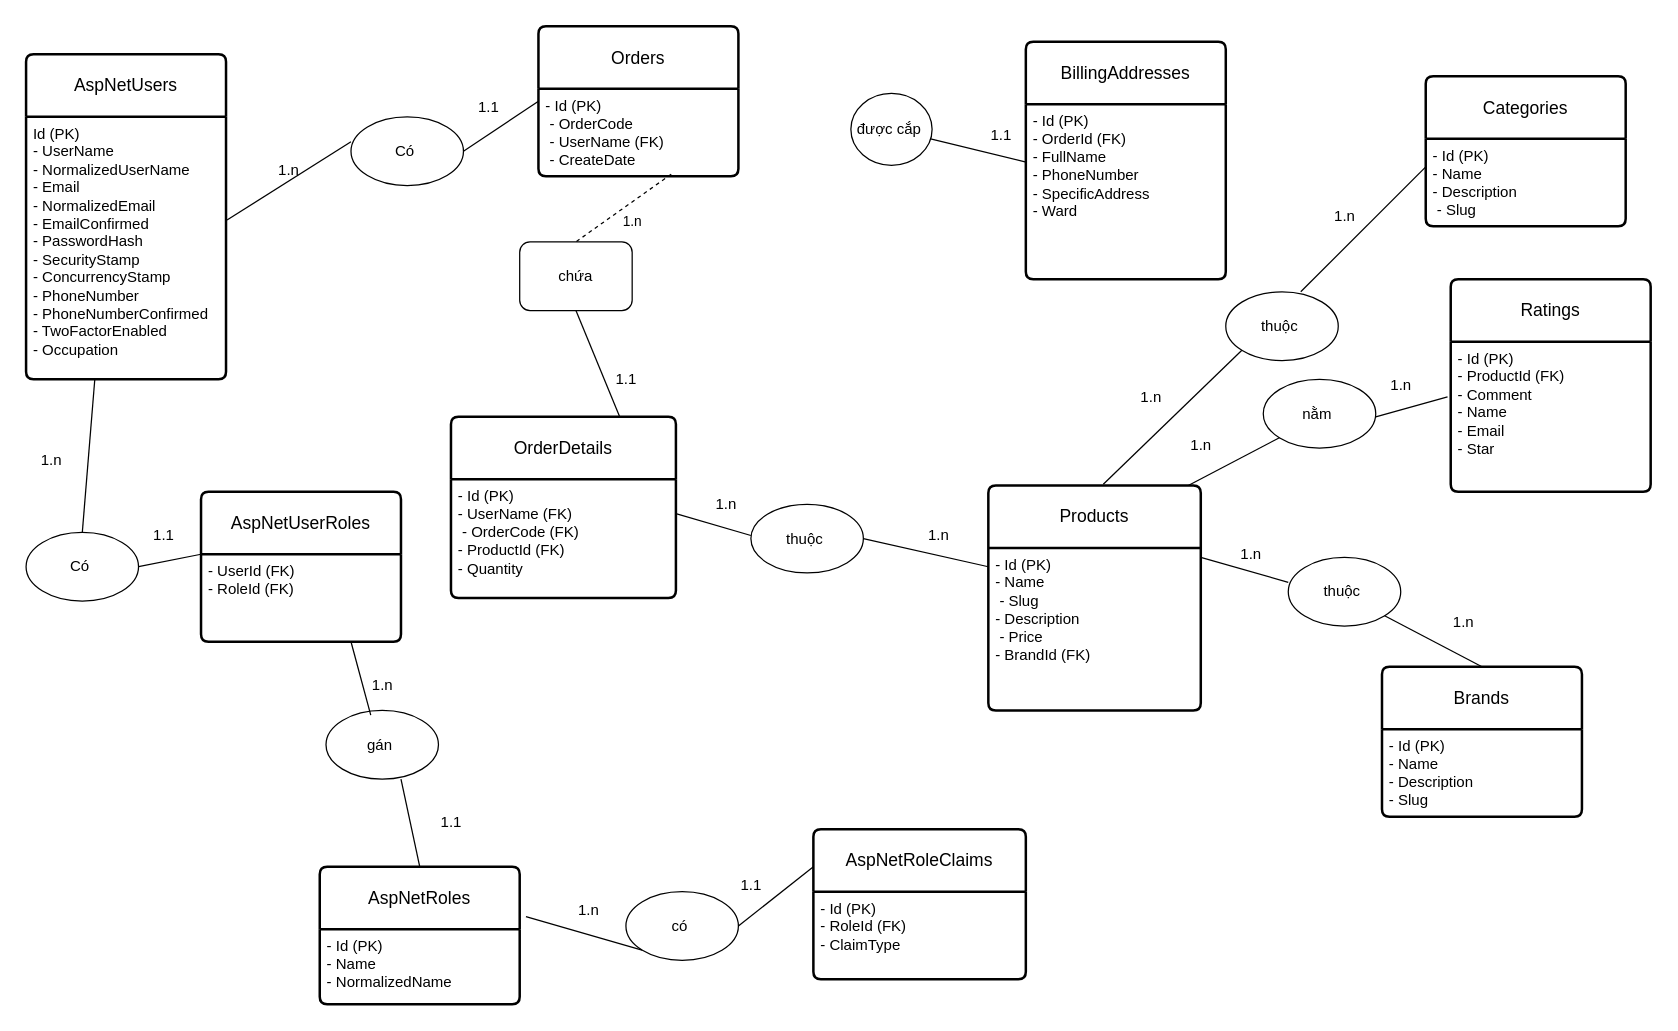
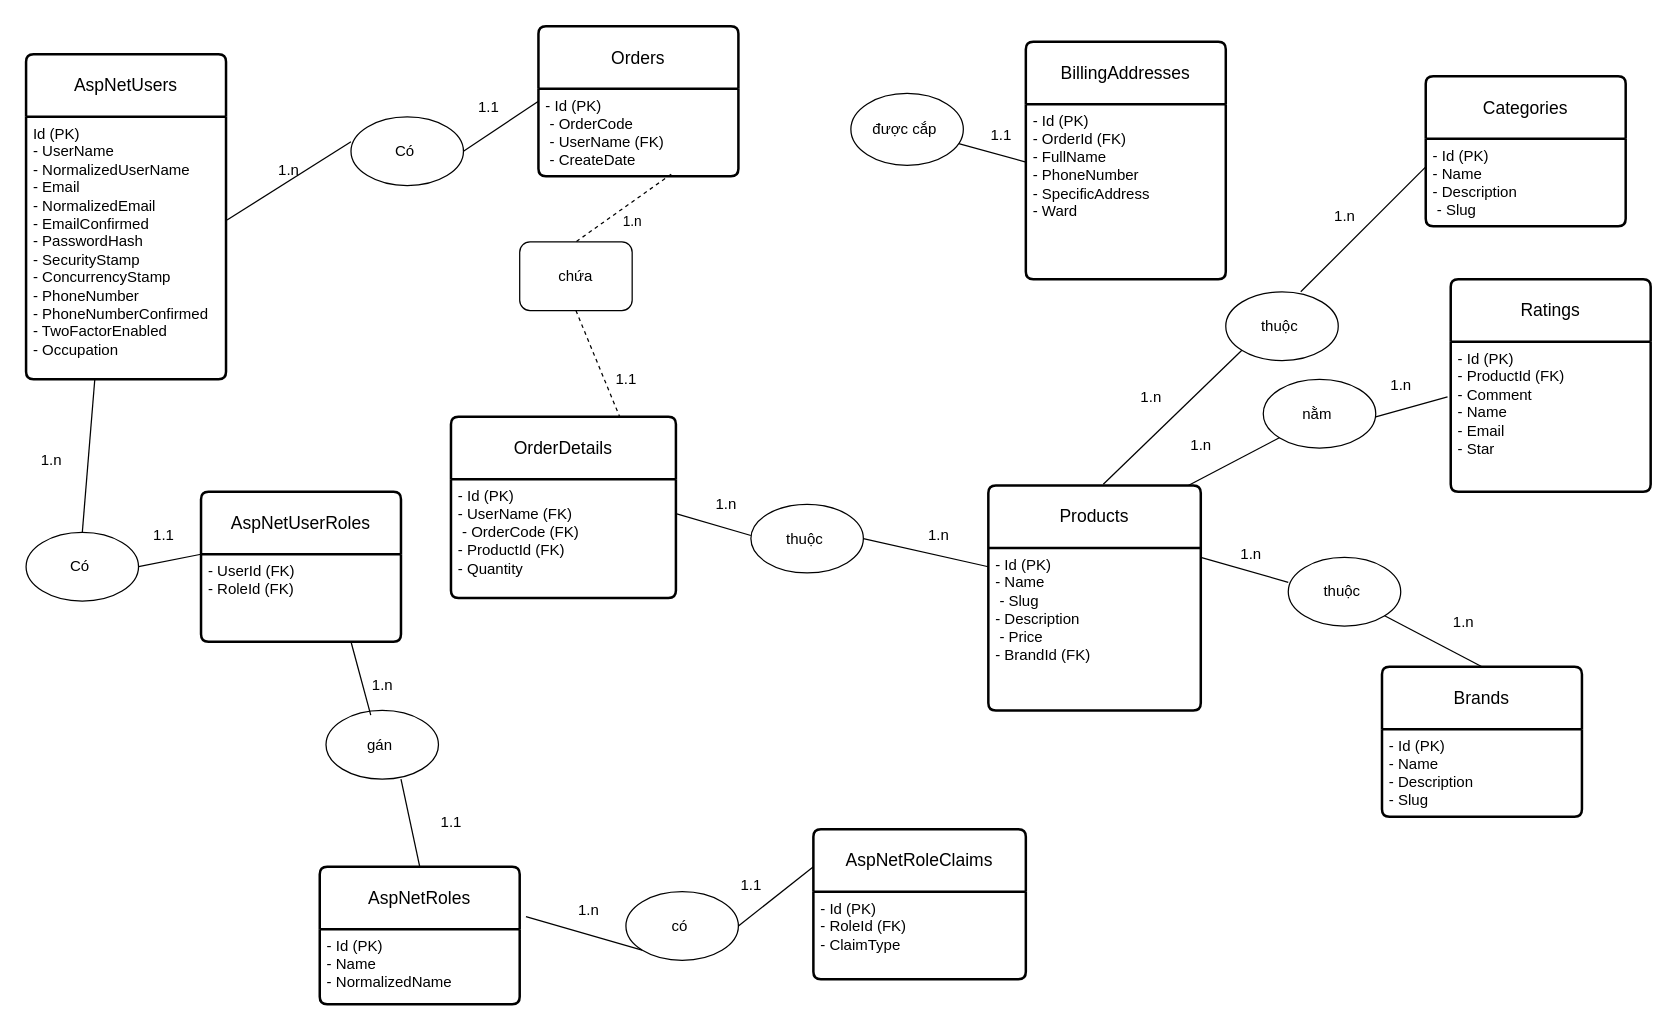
node "được cắp": size 81x72 -> 113x72
edge "chứa" -- "OrderDetails": style solid -> dashed
